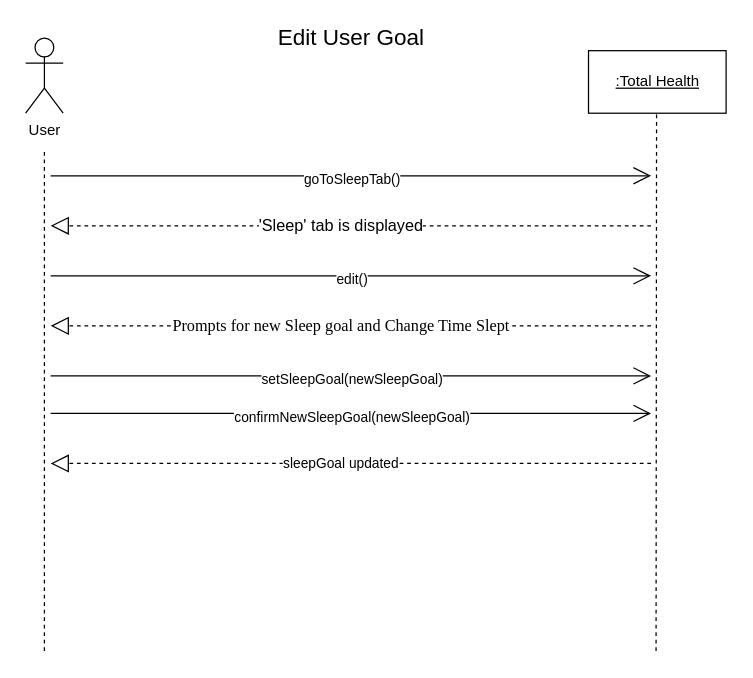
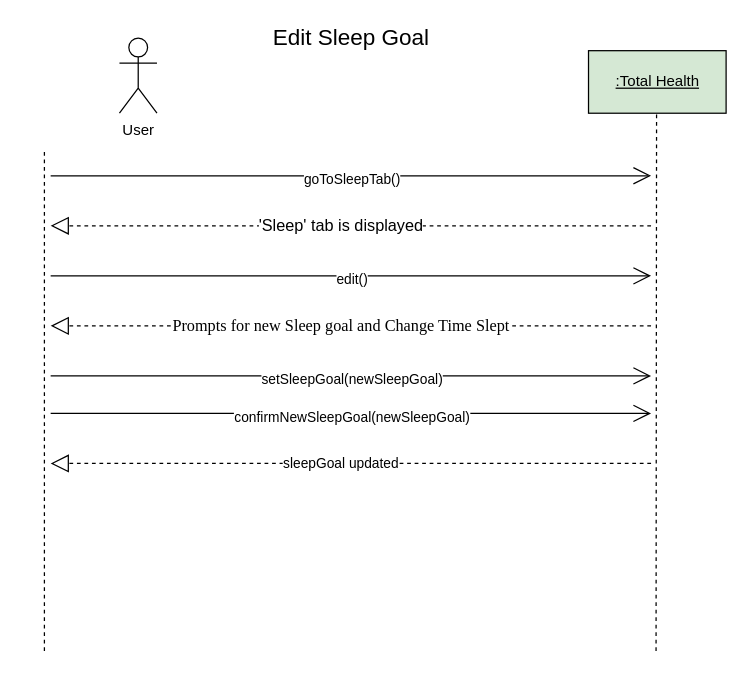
node "Edit User Goal": label "Edit User Goal" -> "Edit Sleep Goal"
node "User": moved (44, 76) -> (138, 76)
node ":Total Health": fillcolor #ffffff -> #d5e8d4
